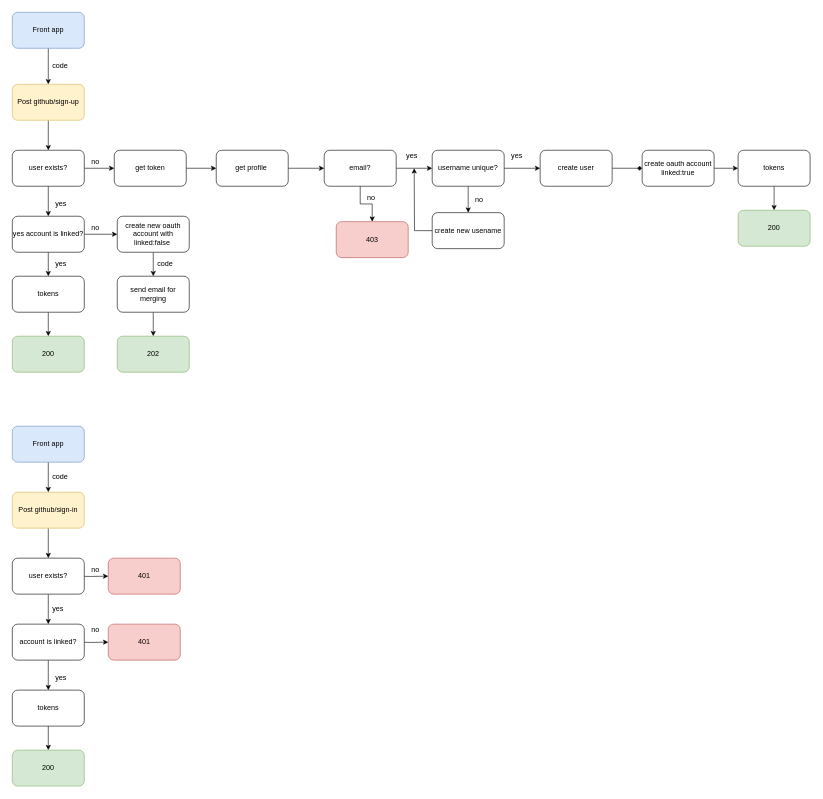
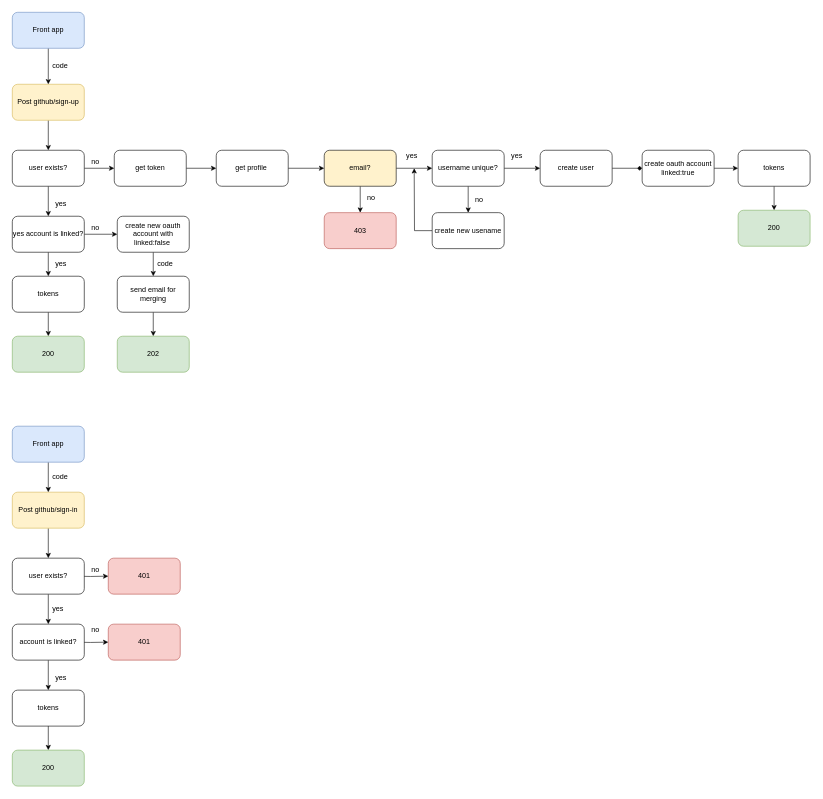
node "email?": fillcolor #ffffff -> #fff2cc
node "403": moved (372, 240) -> (360, 231)
